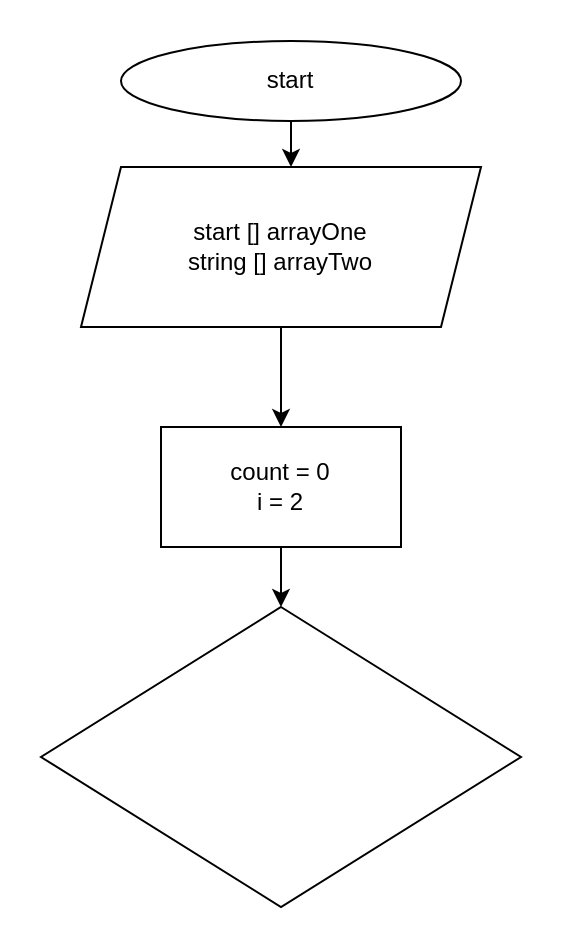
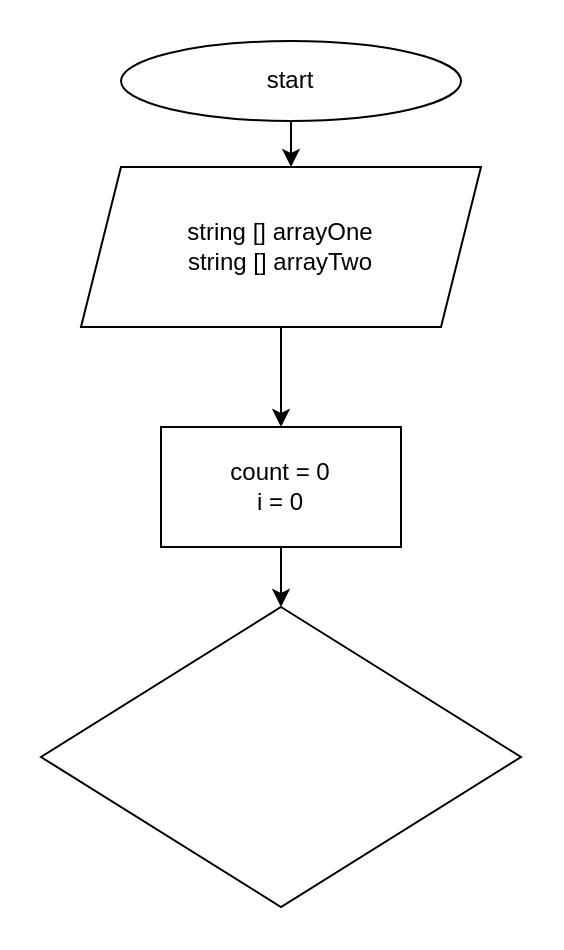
node "start [] arrayOne string [] arrayTwo": label "start [] arrayOne string [] arrayTwo" -> "string [] arrayOne string [] arrayTwo"
node "count = 0 i = 2": label "count = 0 i = 2" -> "count = 0 i = 0"
